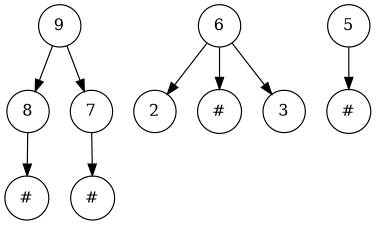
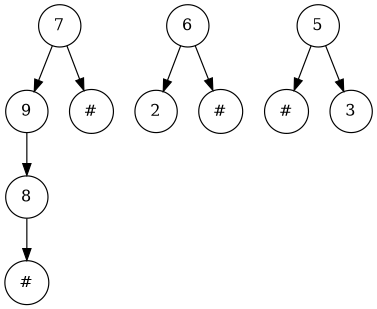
edge "9" -> "7": reversed
edge "6" -> "3": now "5" -> "3"
